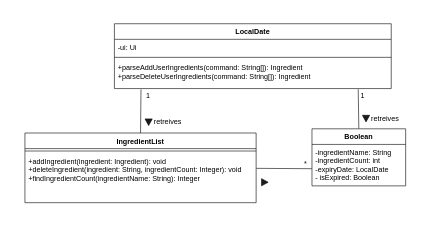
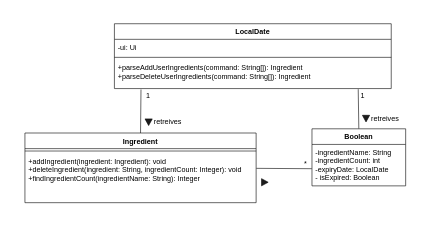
node "IngredientList": label "IngredientList" -> "Ingredient"
